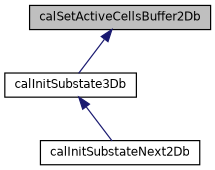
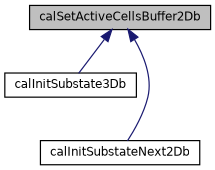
edge "calInitSubstateNext2Db" -> "calInitSubstate3Db": now "calInitSubstateNext2Db" -> "calSetActiveCellsBuffer2Db"
